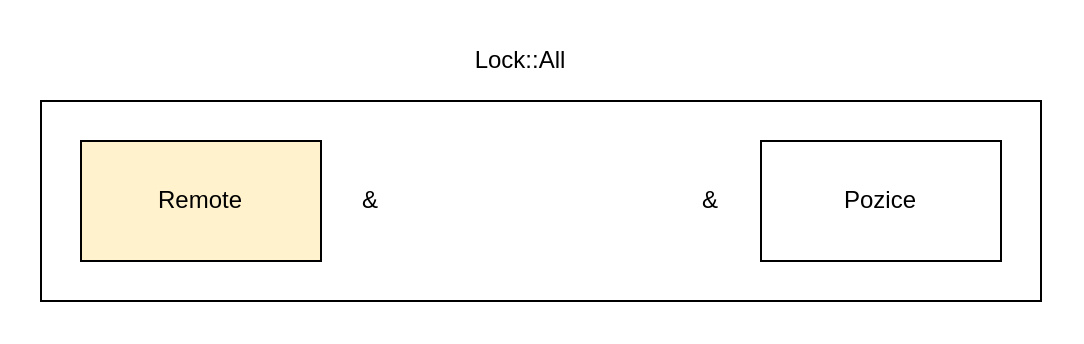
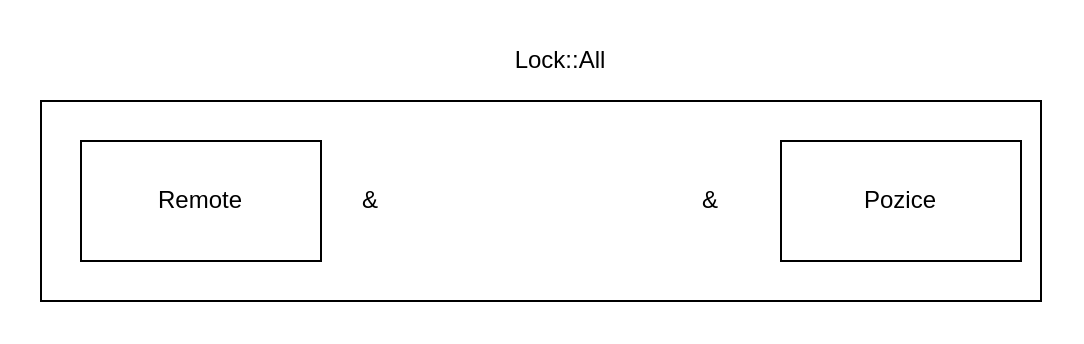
node "Lock::All": moved (521, 61) -> (561, 61)
node "Remote": fillcolor #fff2cc -> #ffffff
node "Pozice": moved (881, 201) -> (901, 201)
